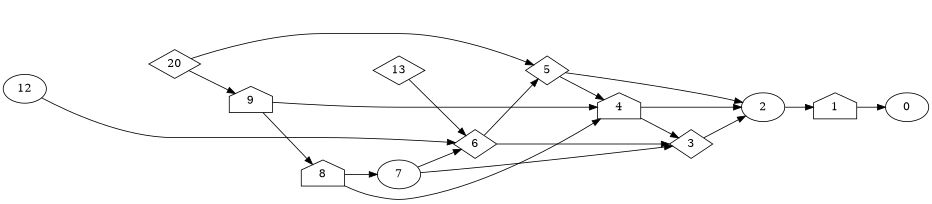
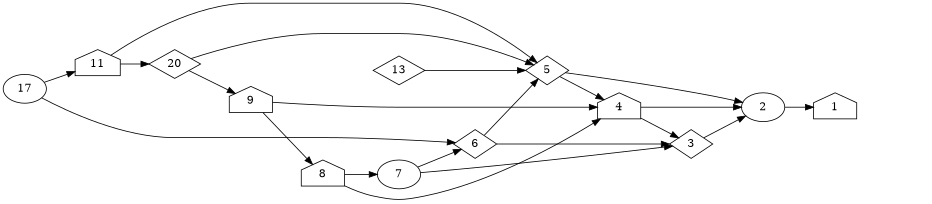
node "11": added
node "12": label "12" -> "17"
edge "13" -> "6": now "13" -> "5"
node "0": removed
